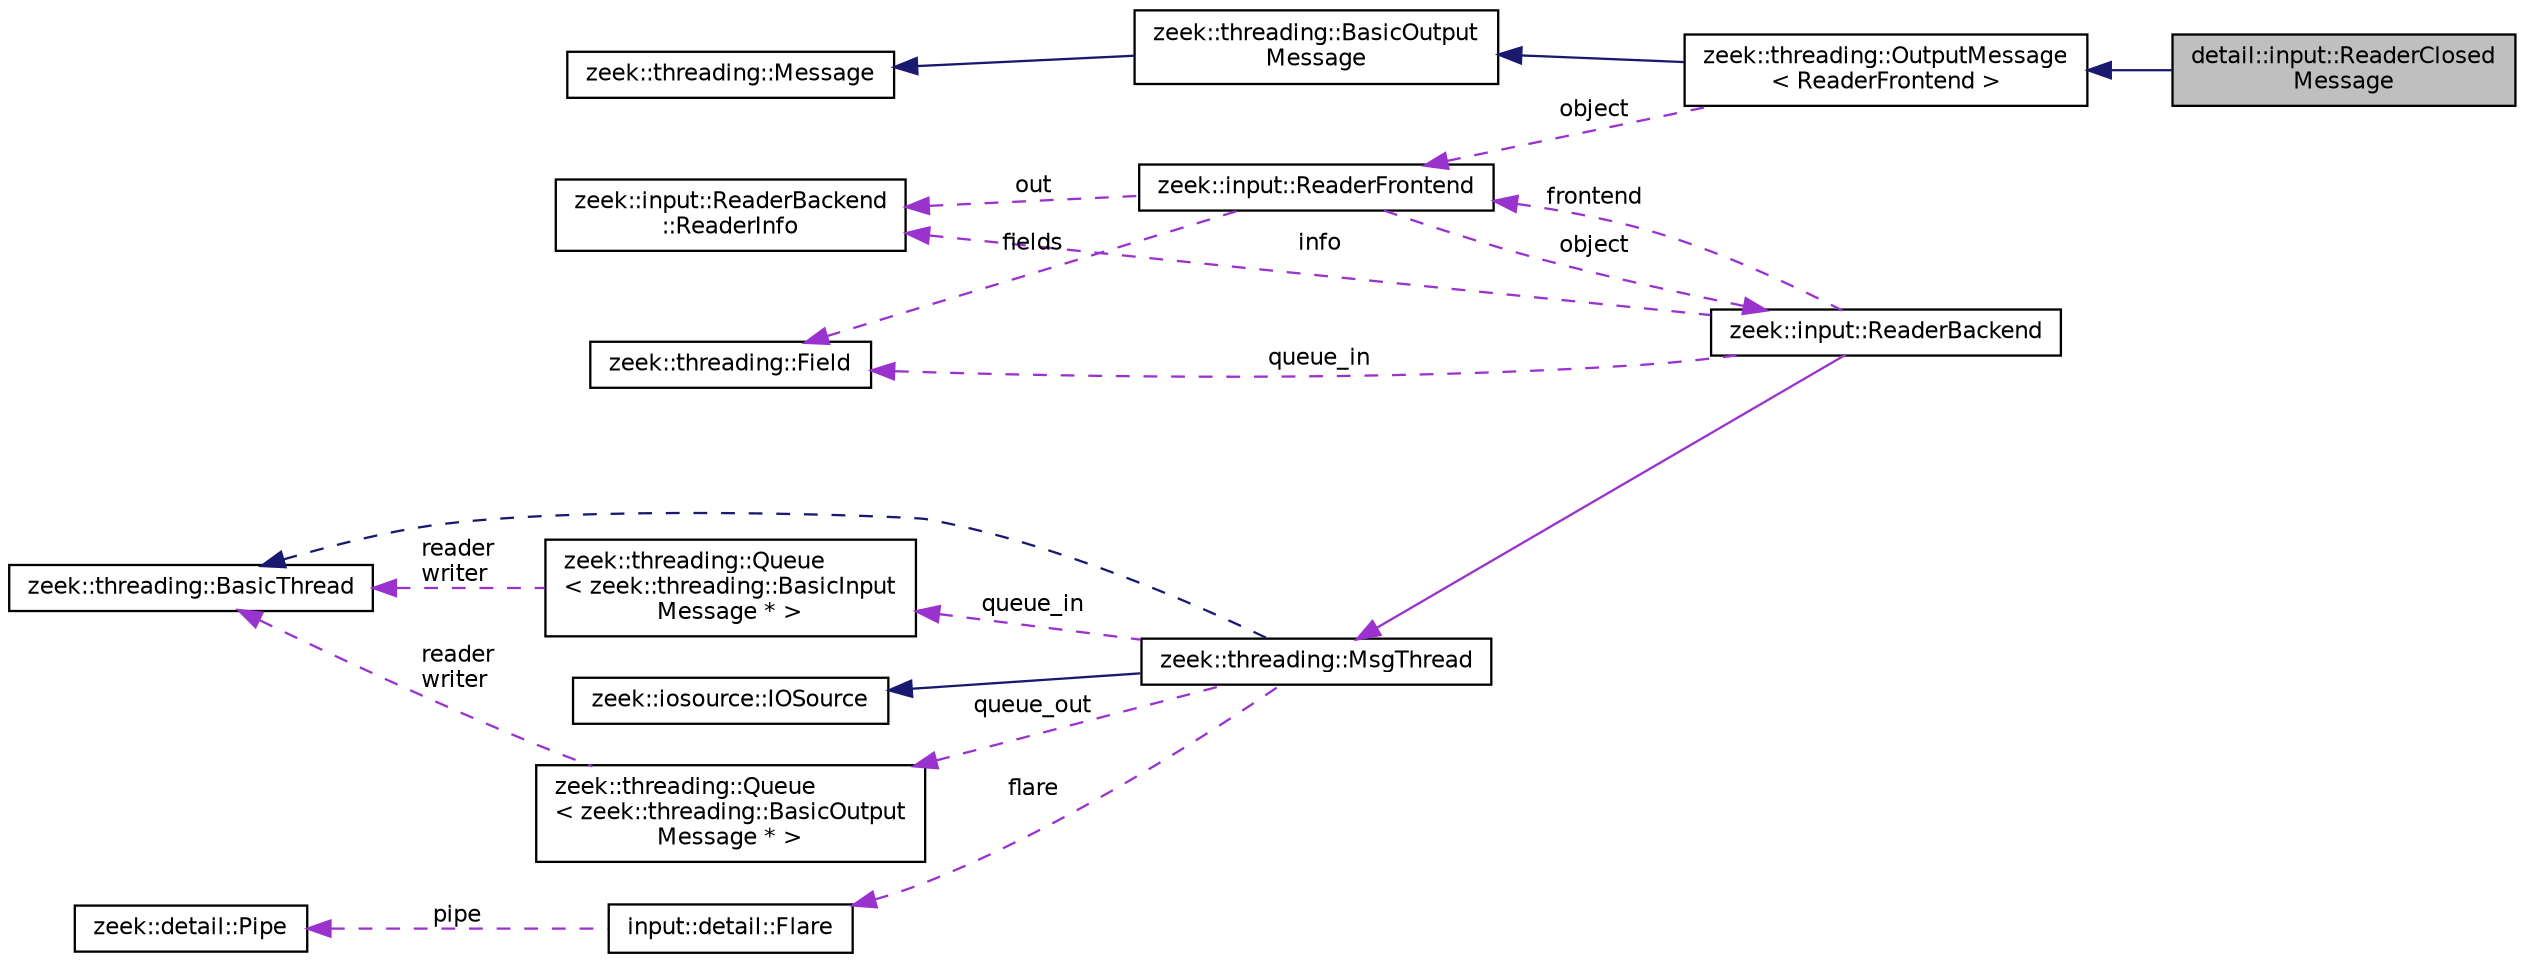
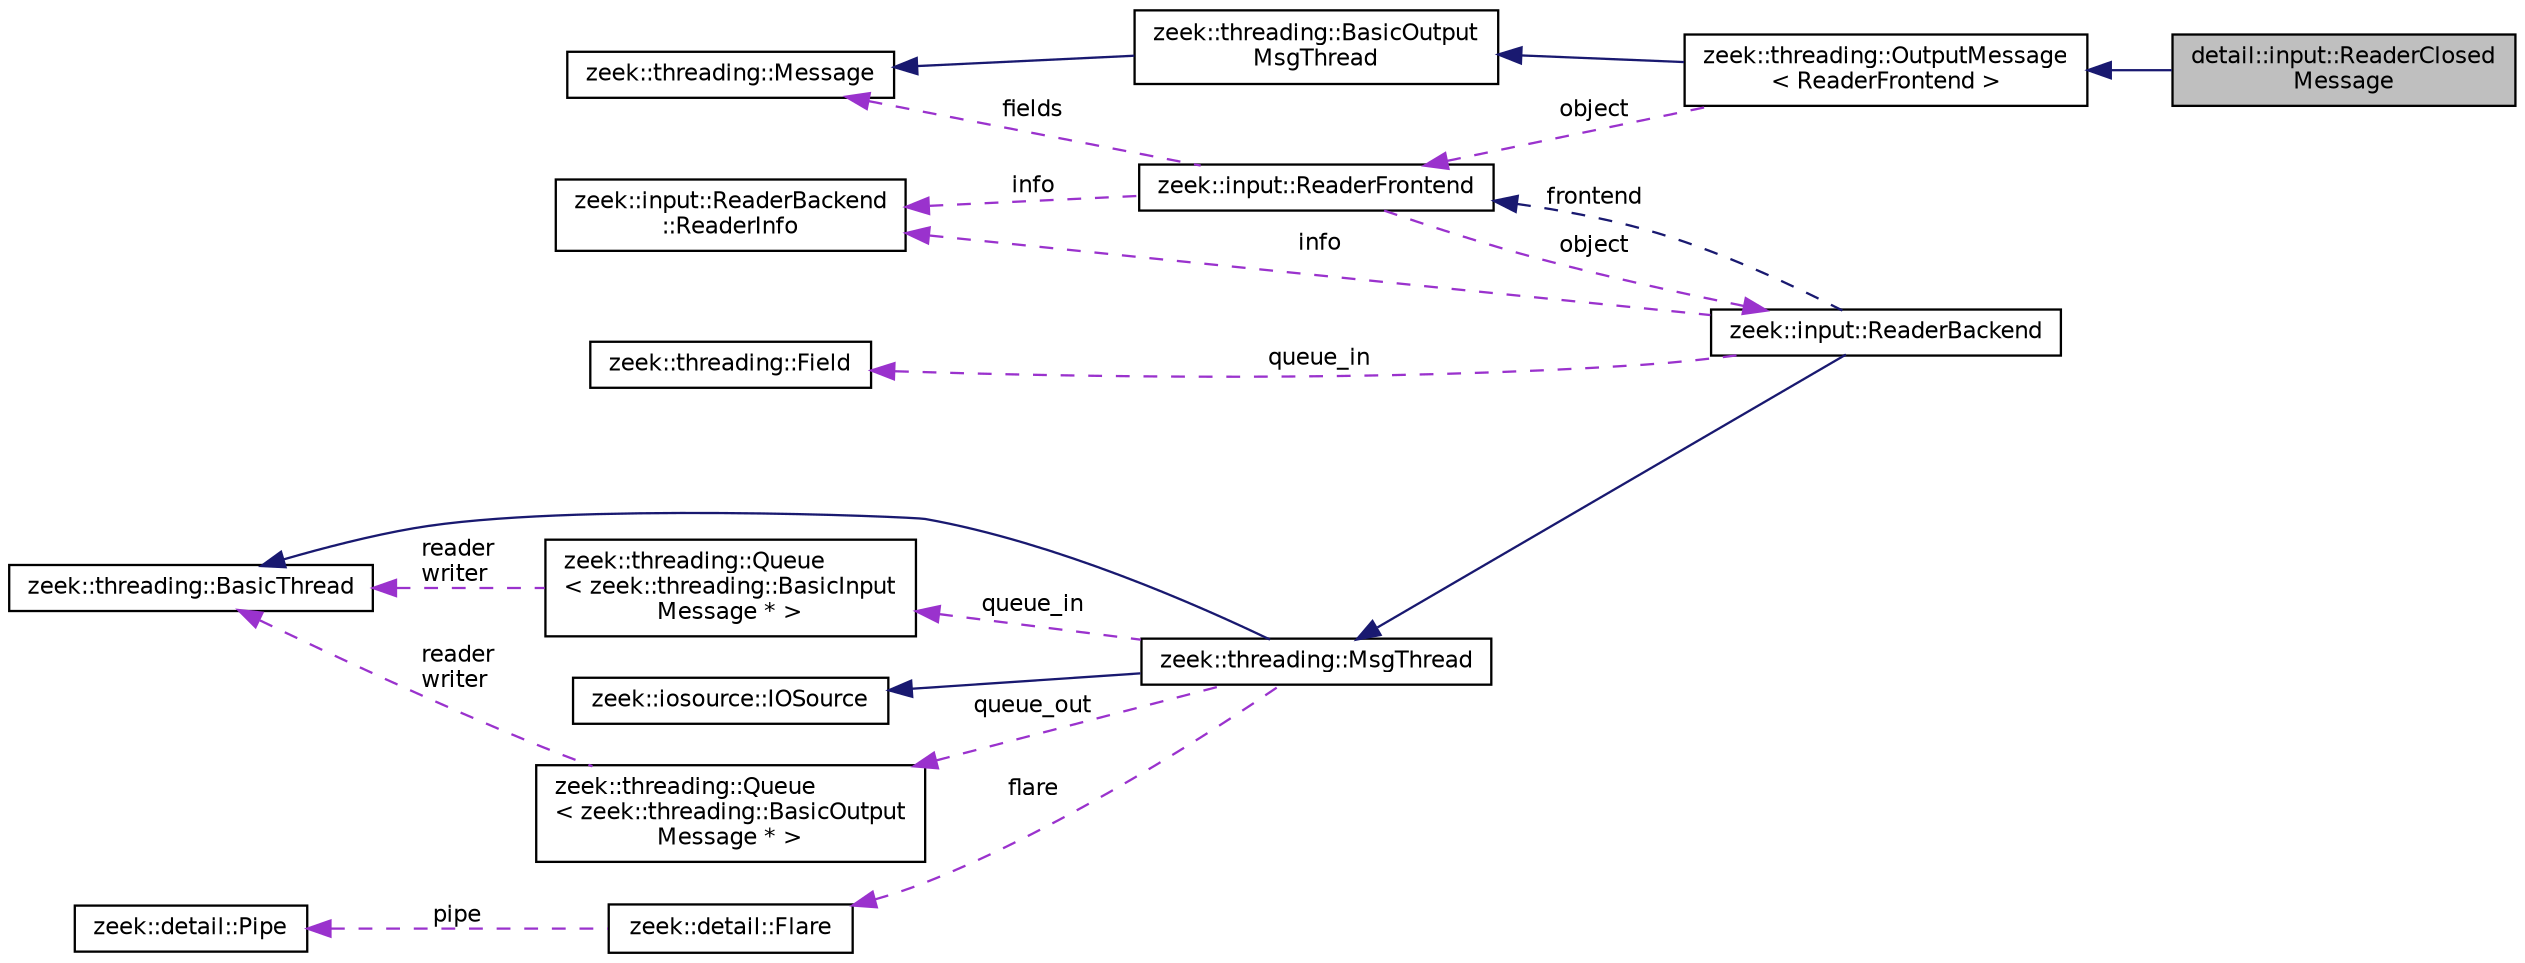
node "zeek::threading::BasicOutput Message": label "zeek::threading::BasicOutput Message" -> "zeek::threading::BasicOutput MsgThread"
edge "zeek::input::ReaderFrontend" -> "zeek::input::ReaderBackend ::ReaderInfo": label " out" -> " info"
edge "zeek::input::ReaderBackend" -> "zeek::input::ReaderFrontend": color darkorchid3 -> midnightblue
edge "zeek::input::ReaderFrontend" -> "zeek::threading::Field": now "zeek::input::ReaderFrontend" -> "zeek::threading::Message"
edge "zeek::input::ReaderBackend" -> "zeek::threading::MsgThread": color darkorchid3 -> midnightblue
edge "zeek::threading::MsgThread" -> "zeek::threading::BasicThread": style dashed -> solid
node "input::detail::Flare": label "input::detail::Flare" -> "zeek::detail::Flare"
